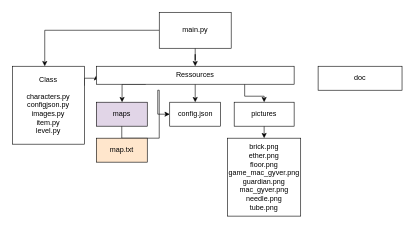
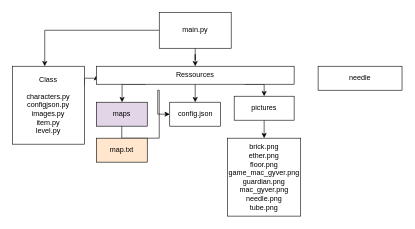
node "doc": label "doc" -> "needle"
node "pictures": moved (264, 114) -> (264, 108)
